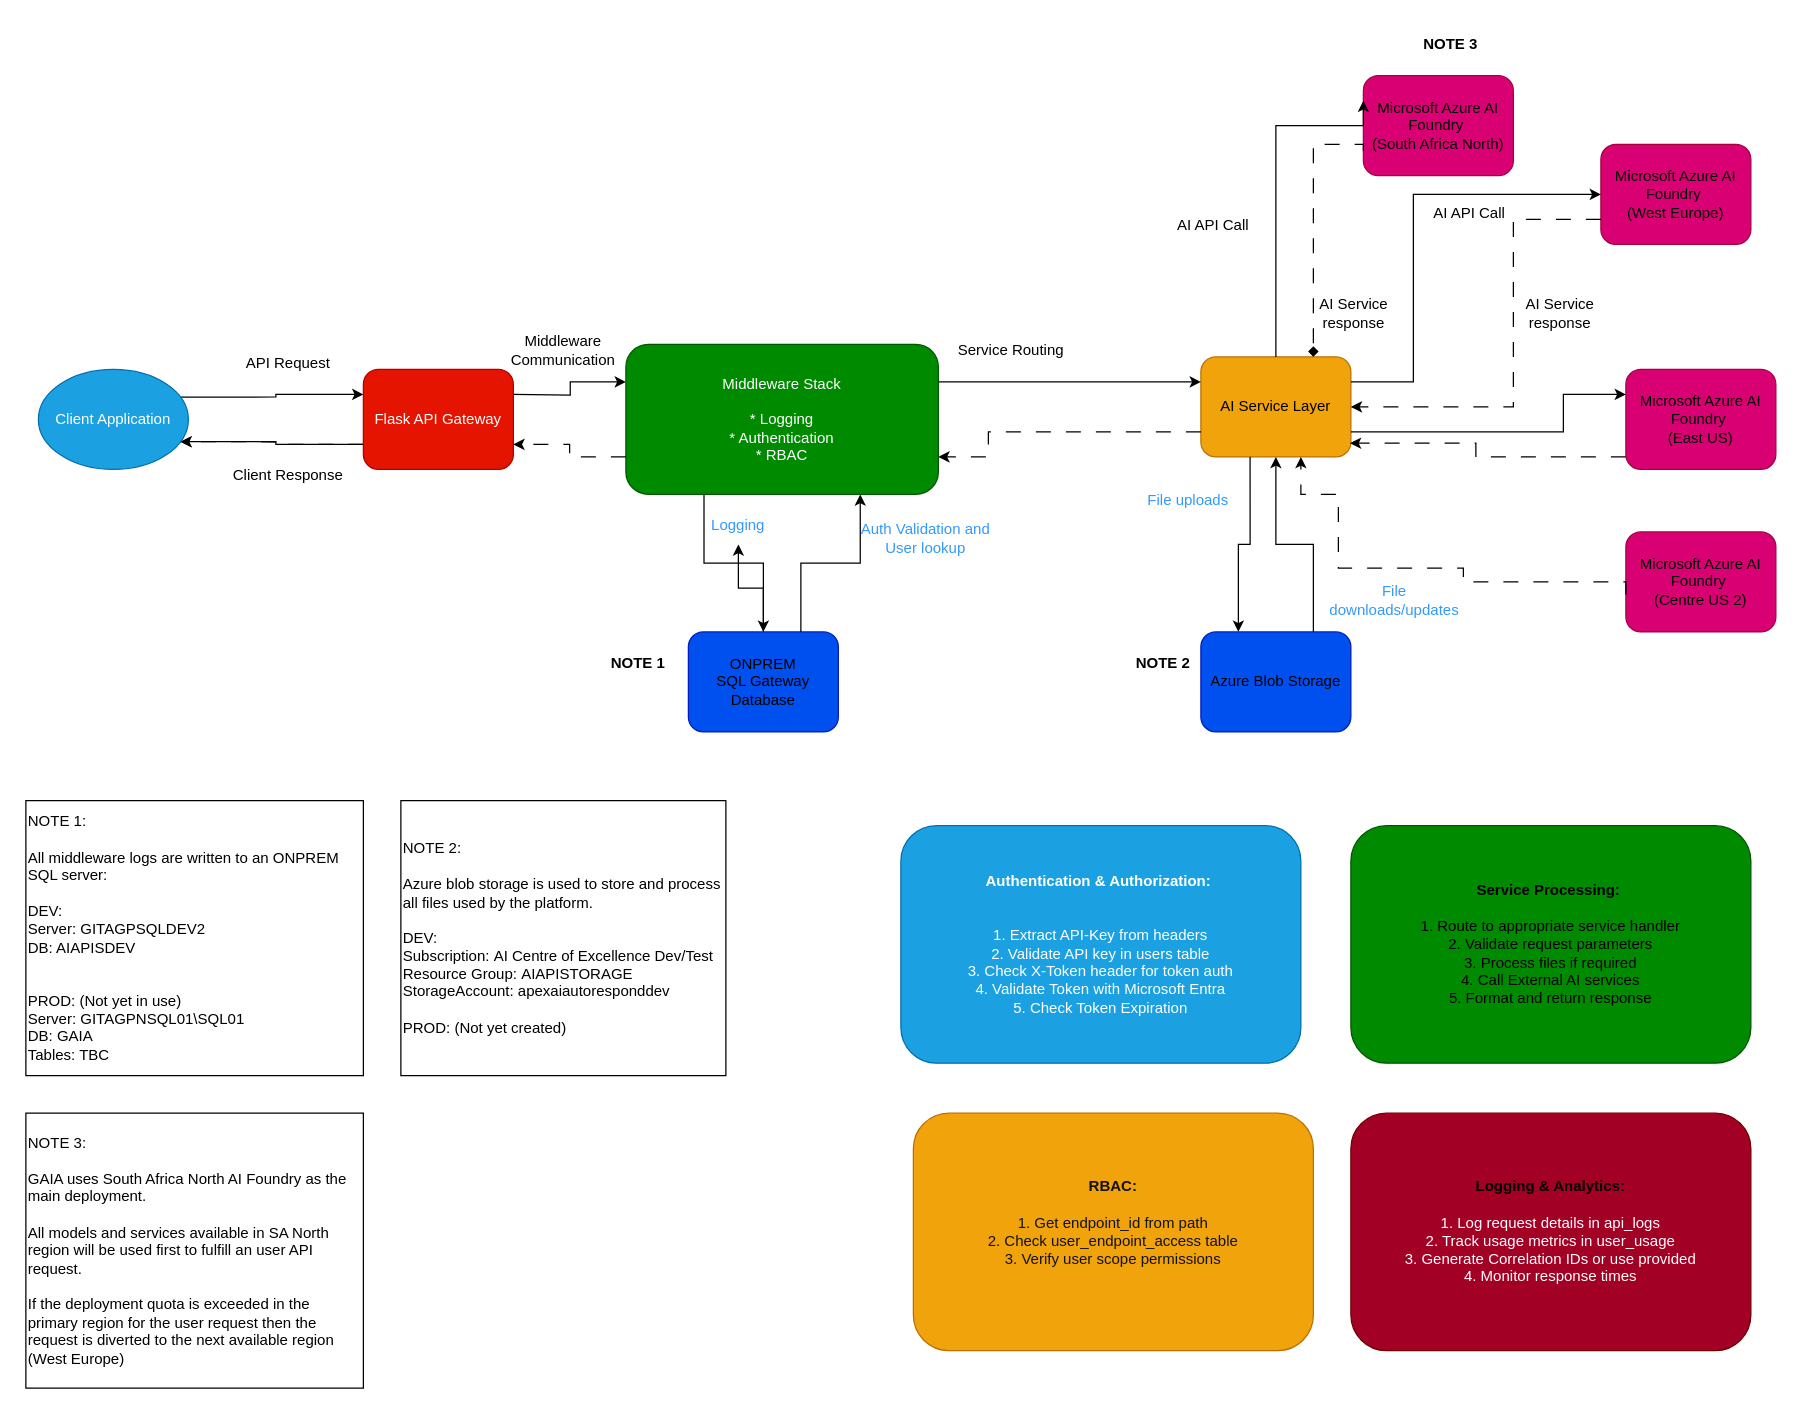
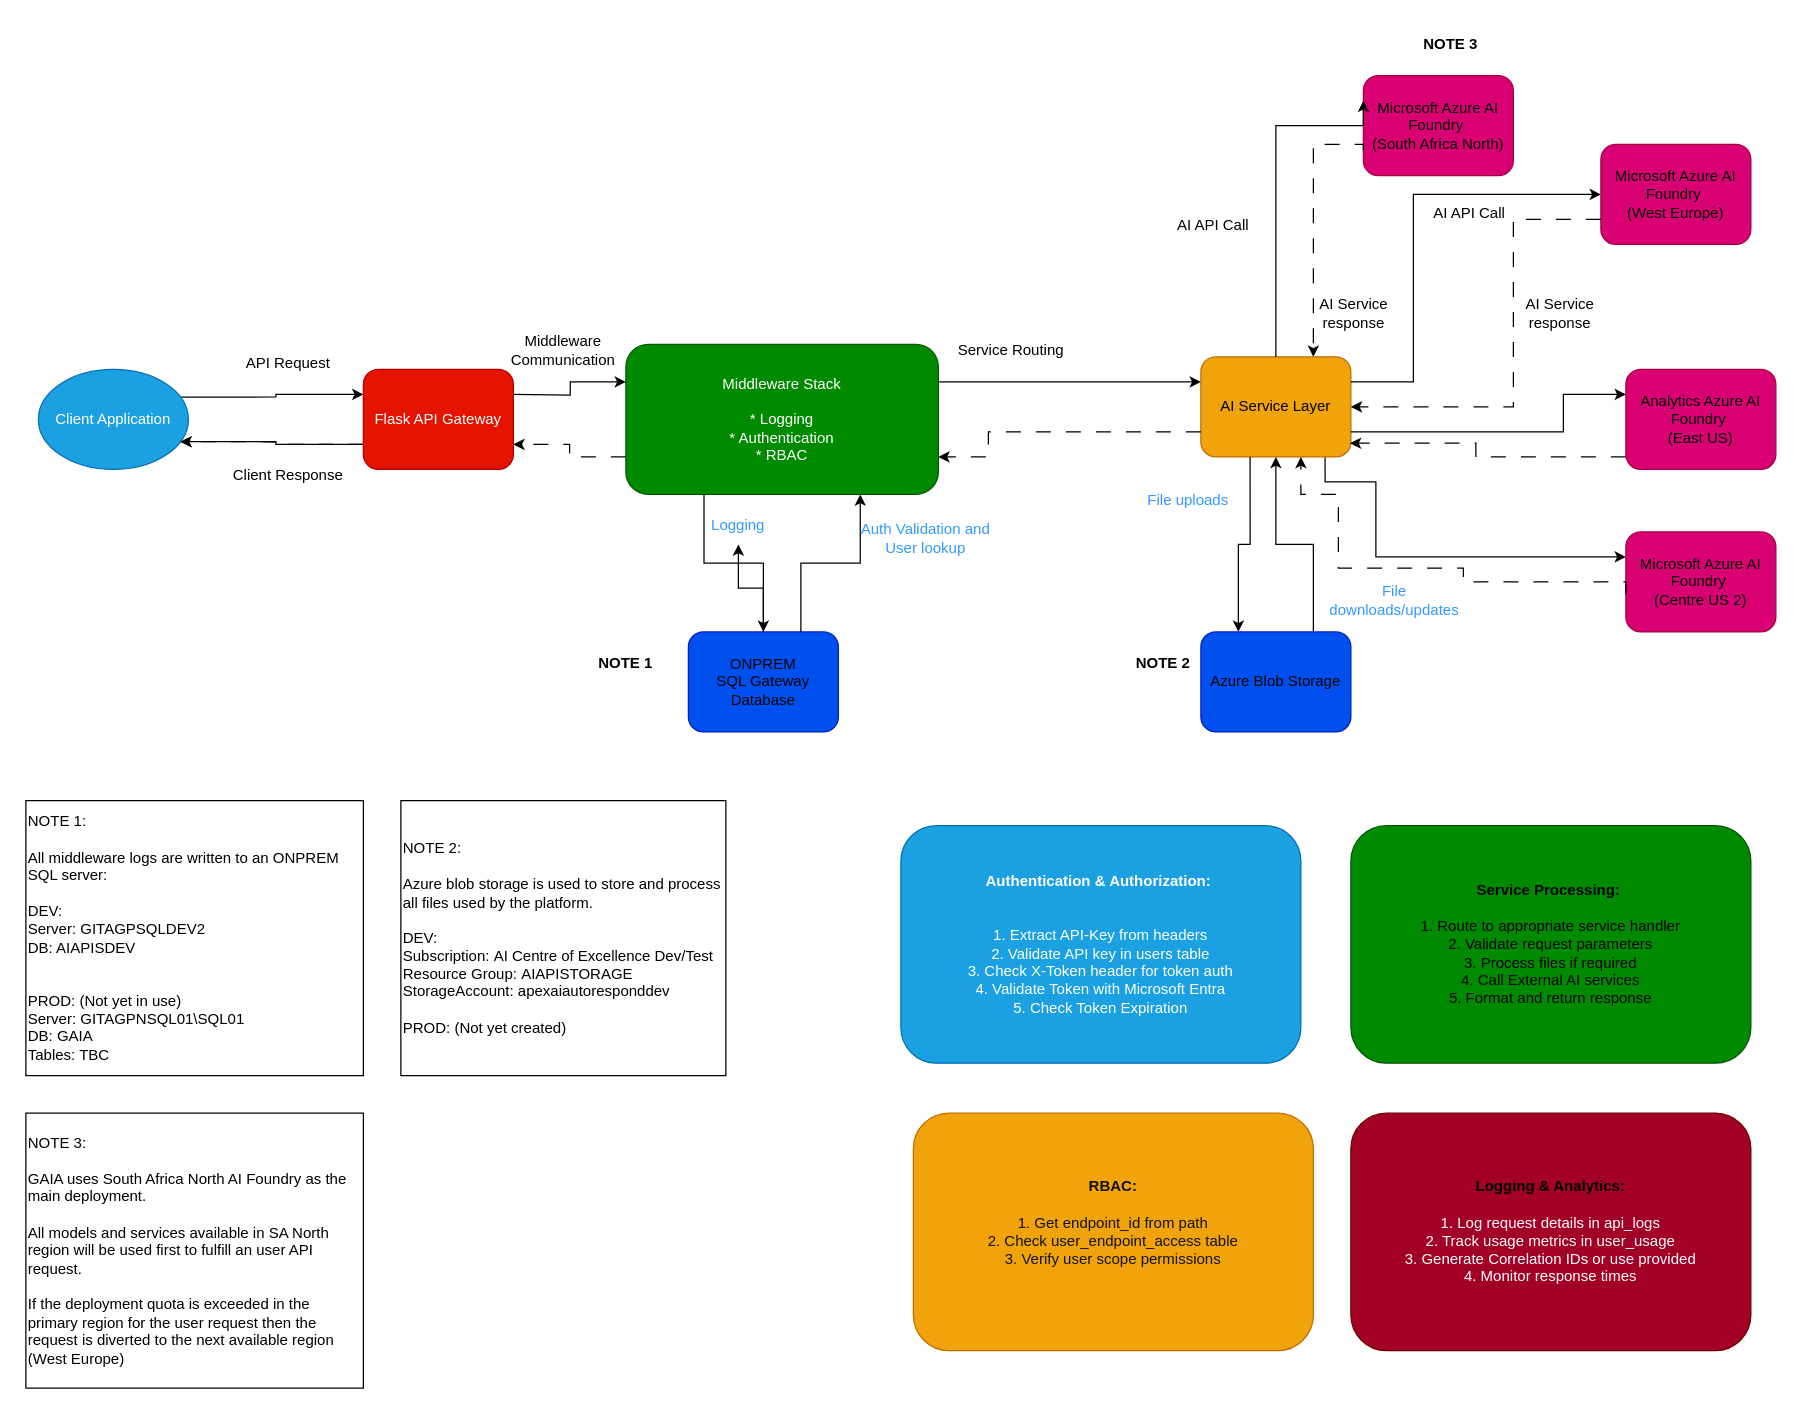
edge "Microsoft Azure AI Foundry (South Africa North)" -> "AI Service Layer": arrowhead diamond -> classic
node "Microsoft Azure AI Foundry (East US)": label "Microsoft Azure AI Foundry (East US)" -> "Analytics Azure AI Foundry (East US)"
edge "AI Service Layer" -> "Microsoft Azure AI Foundry (Centre US 2)": added
node "NOTE 1": moved (638, 663) -> (626, 663)
